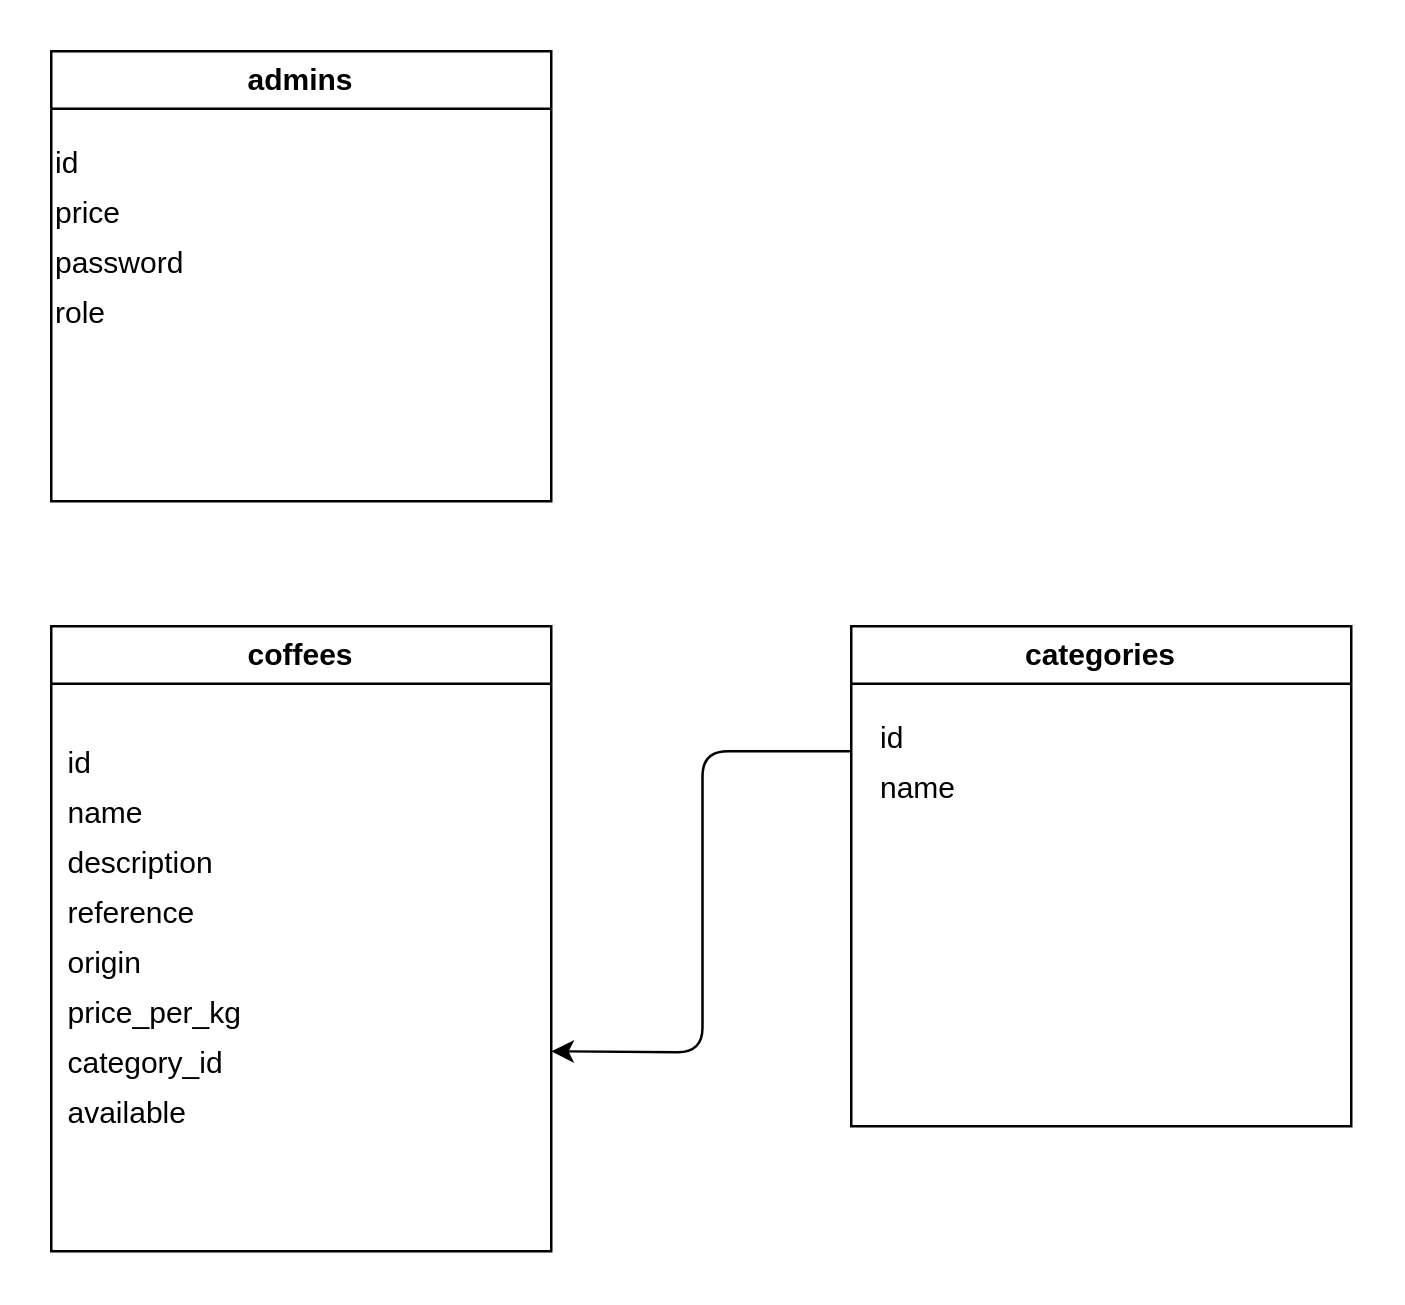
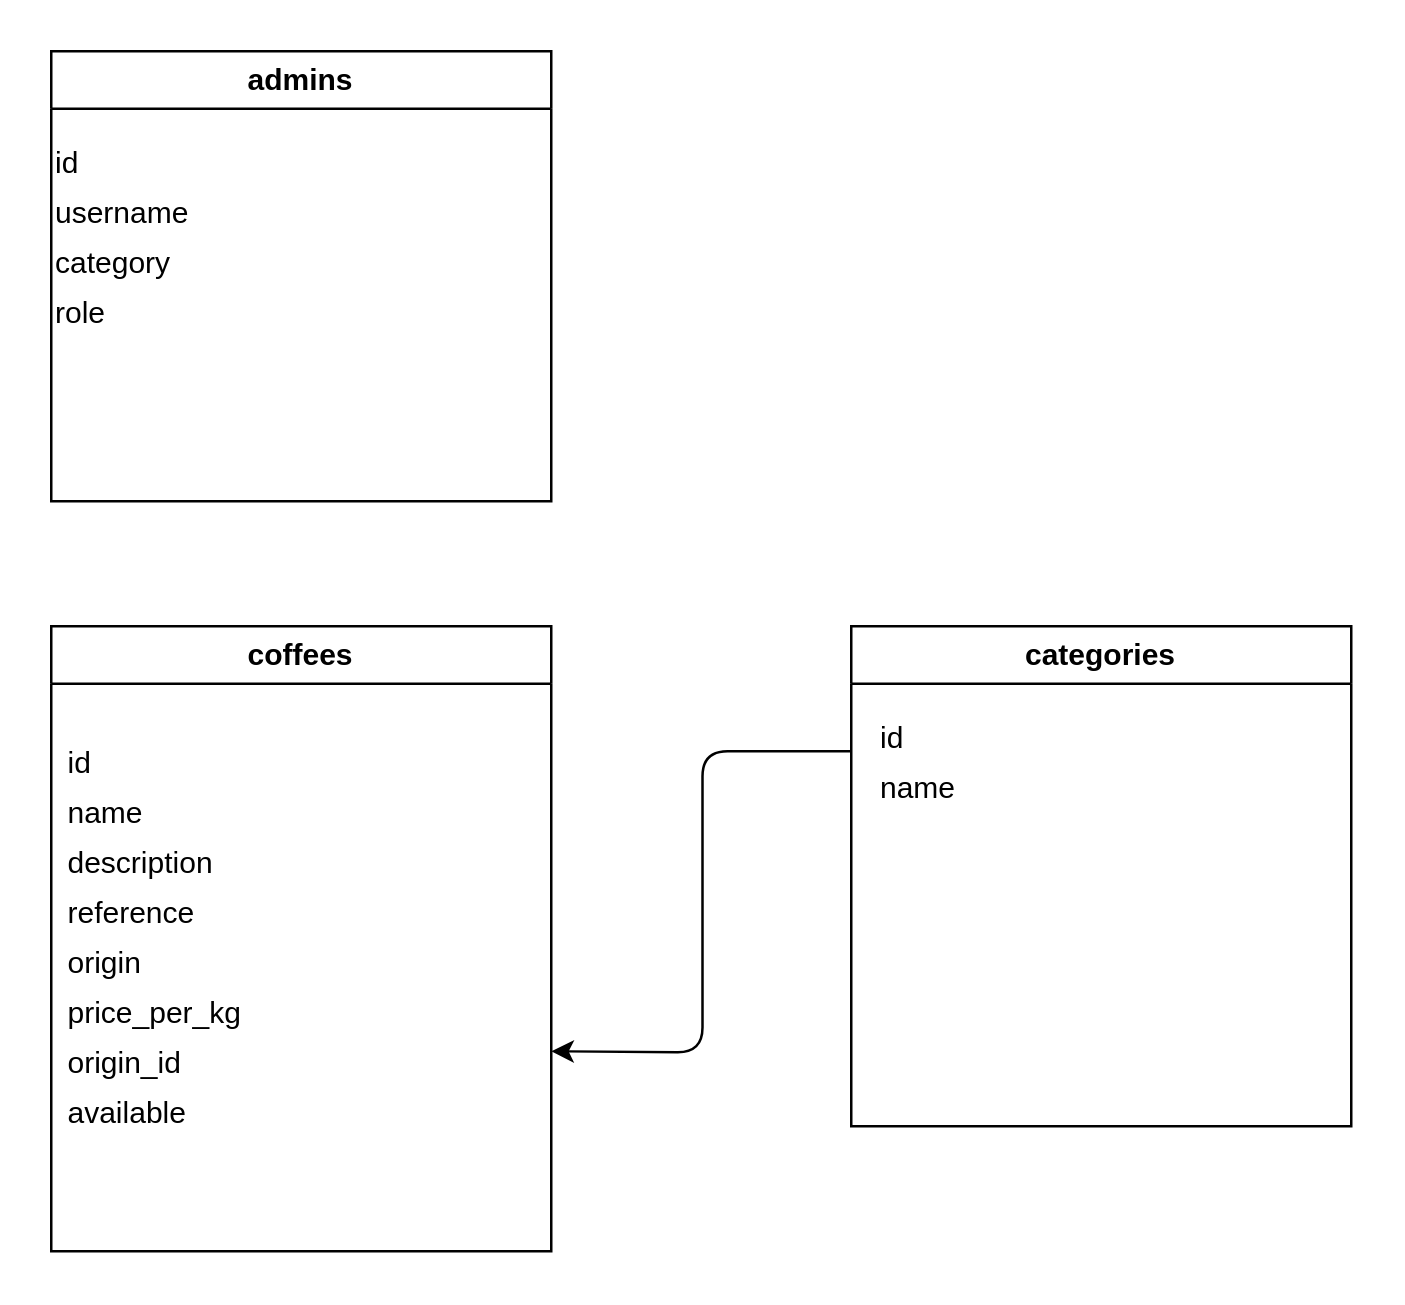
node "price": label "price" -> "username"
node "password": label "password" -> "category"
node "category_id": label "category_id" -> "origin_id"
